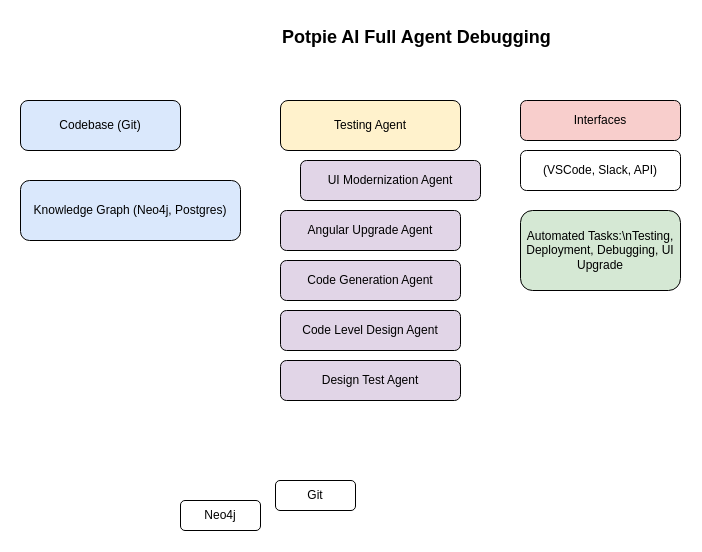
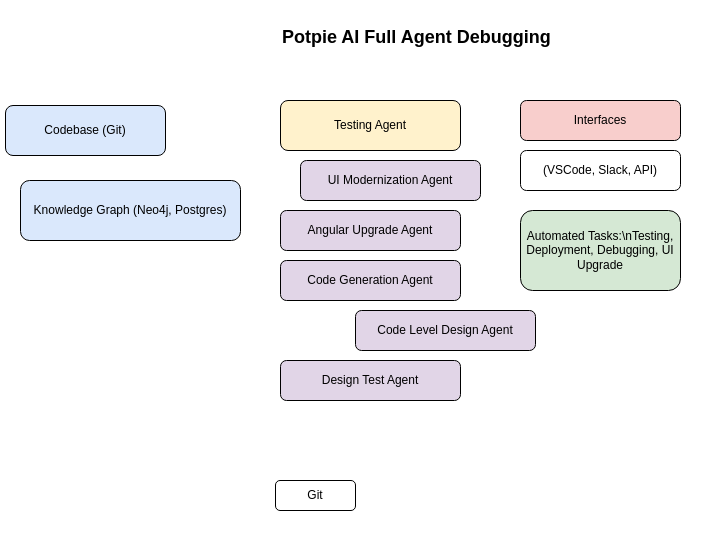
node "Codebase (Git)": moved (101, 126) -> (86, 131)
node "Code Level Design Agent": moved (371, 331) -> (446, 331)
node "Neo4j": removed
